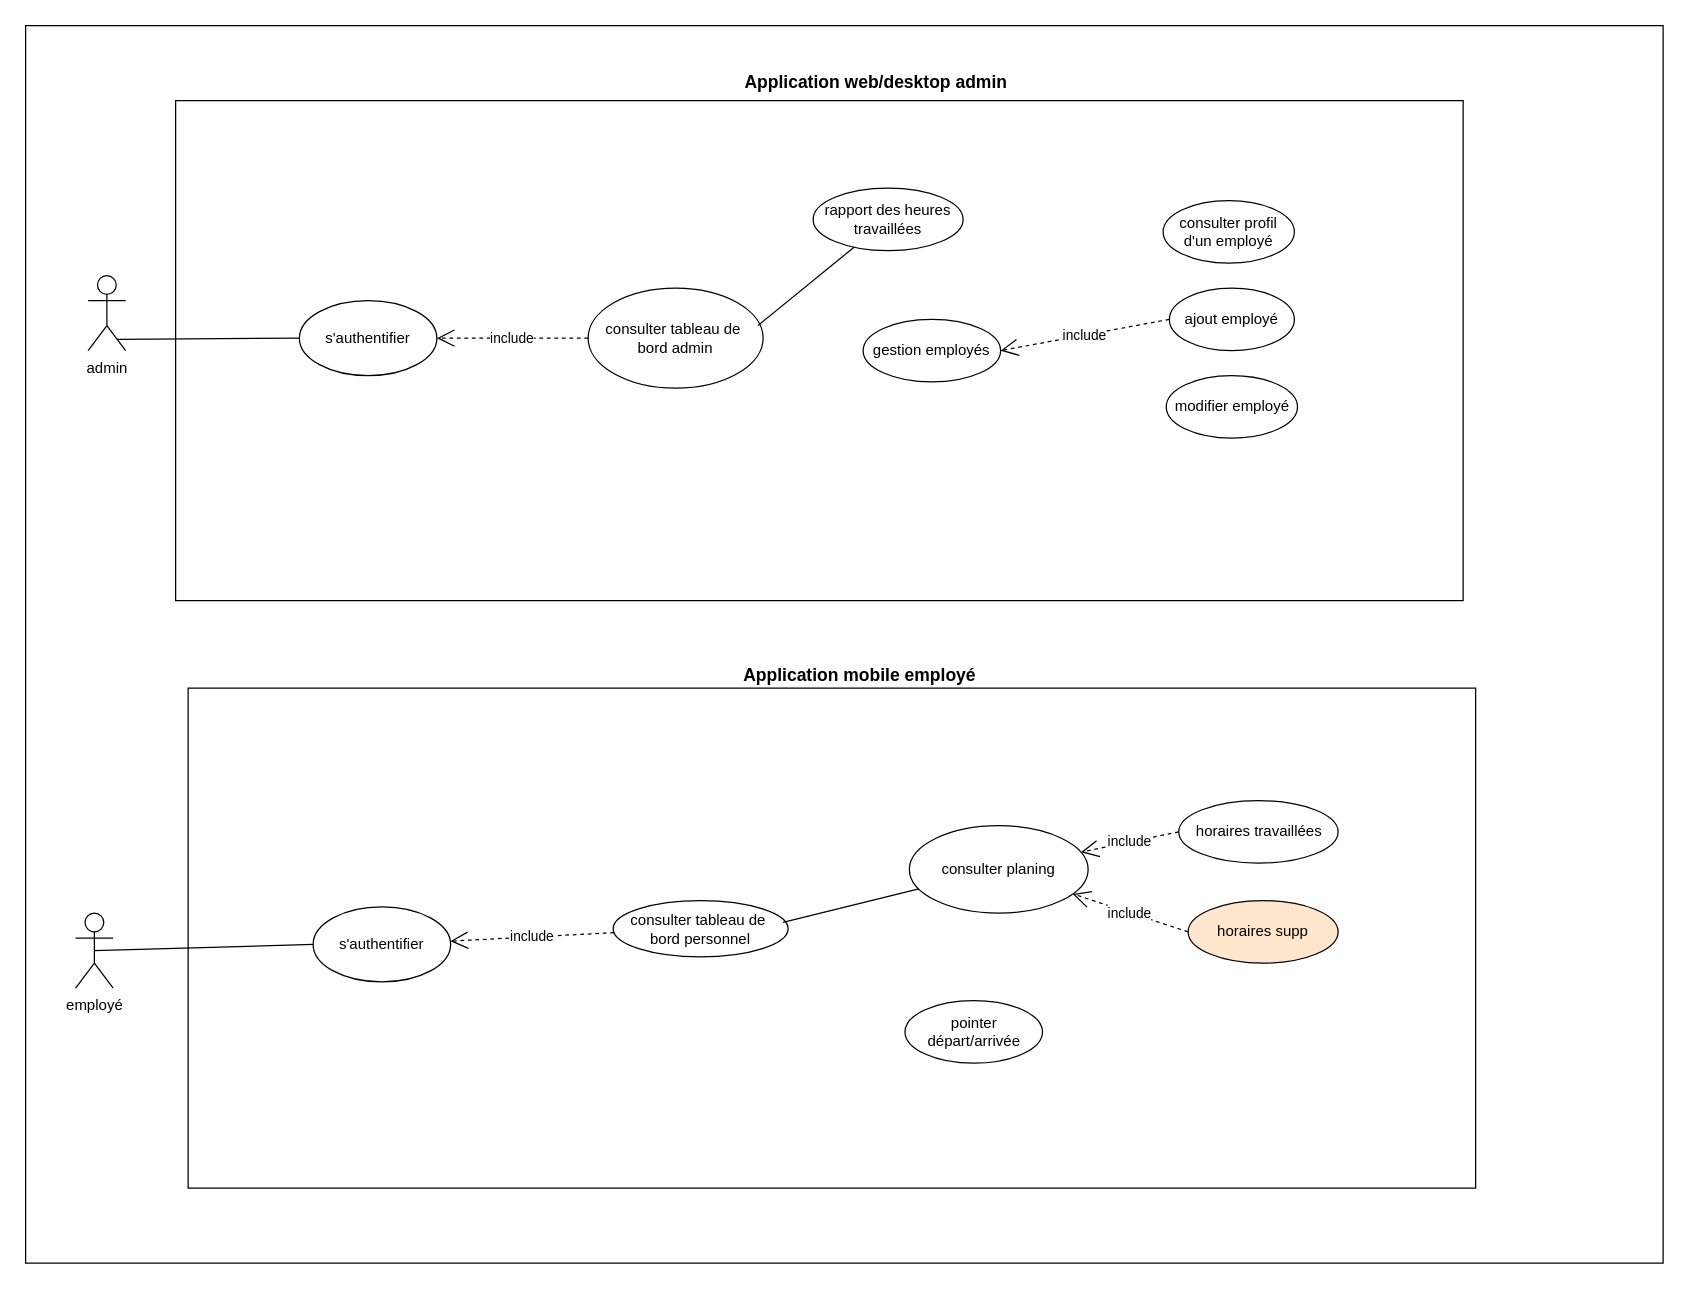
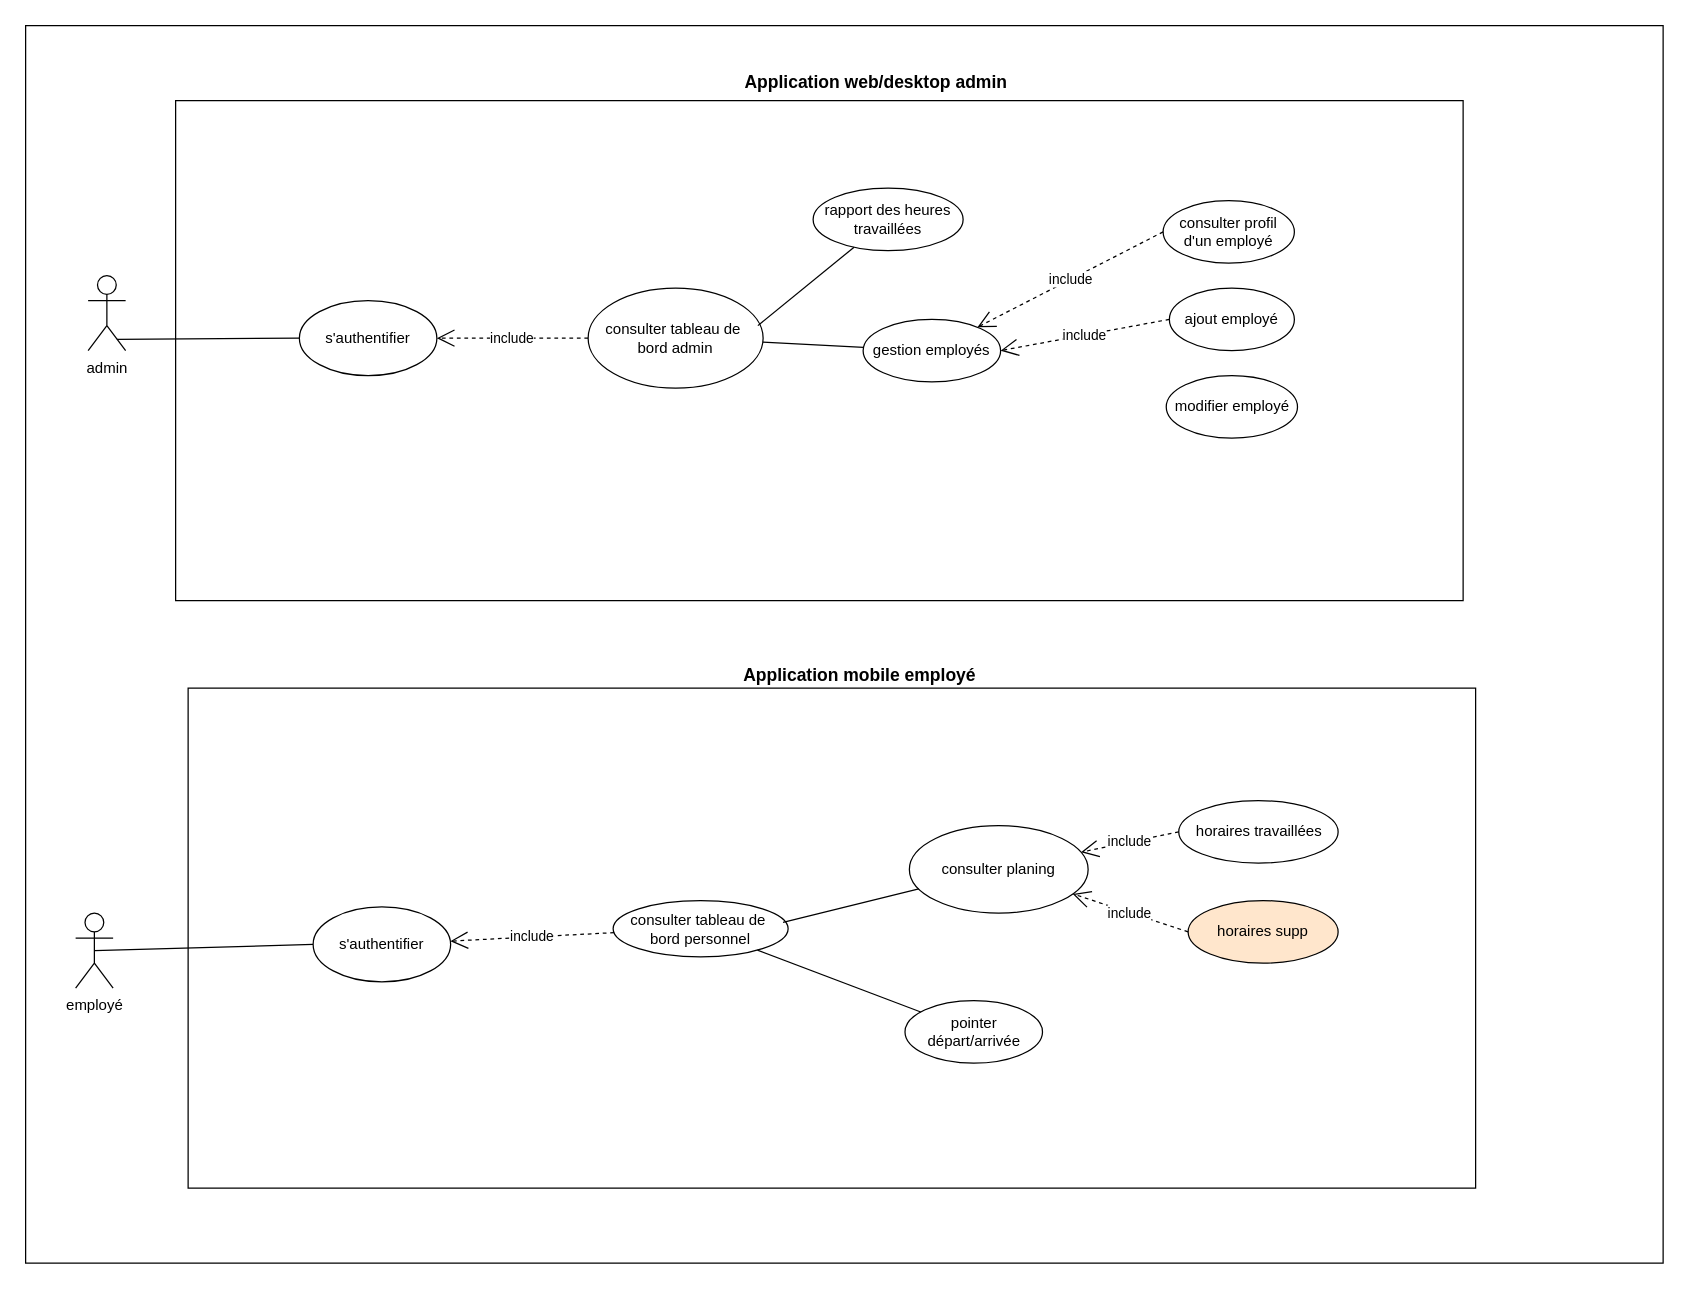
edge "consulter profil d'un employé" -> "gestion employés": added, label "include"
edge "consulter tableau de bord admin" -- "gestion employés": added
edge "consulter tableau de bord personnel" -- "pointer départ/arrivée": added
